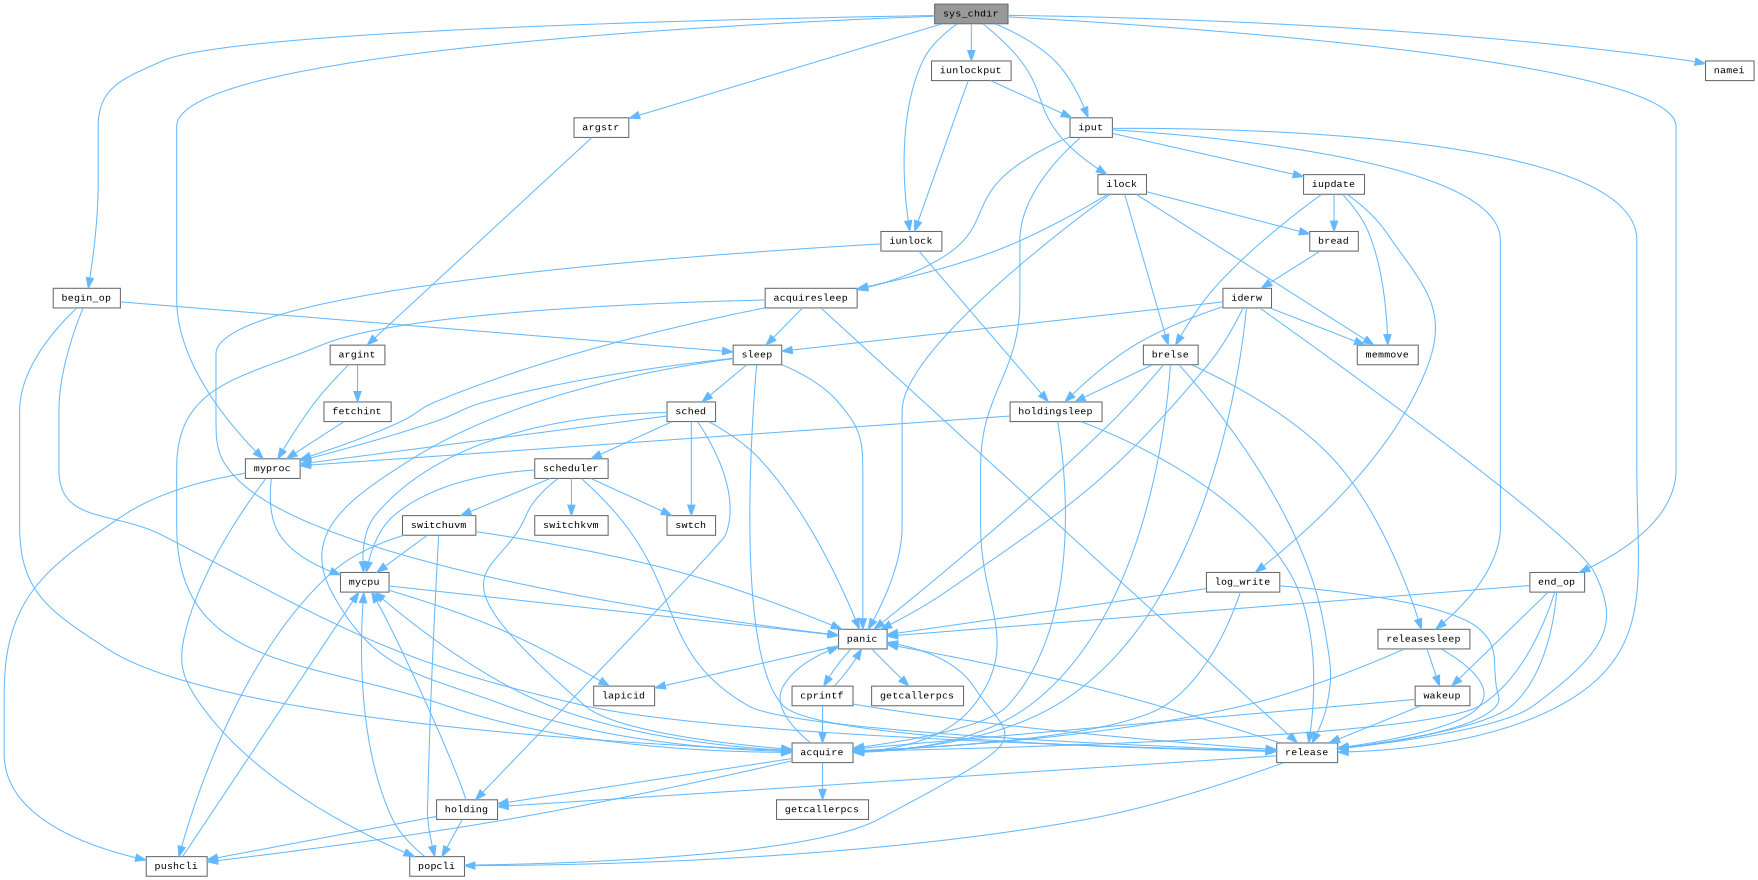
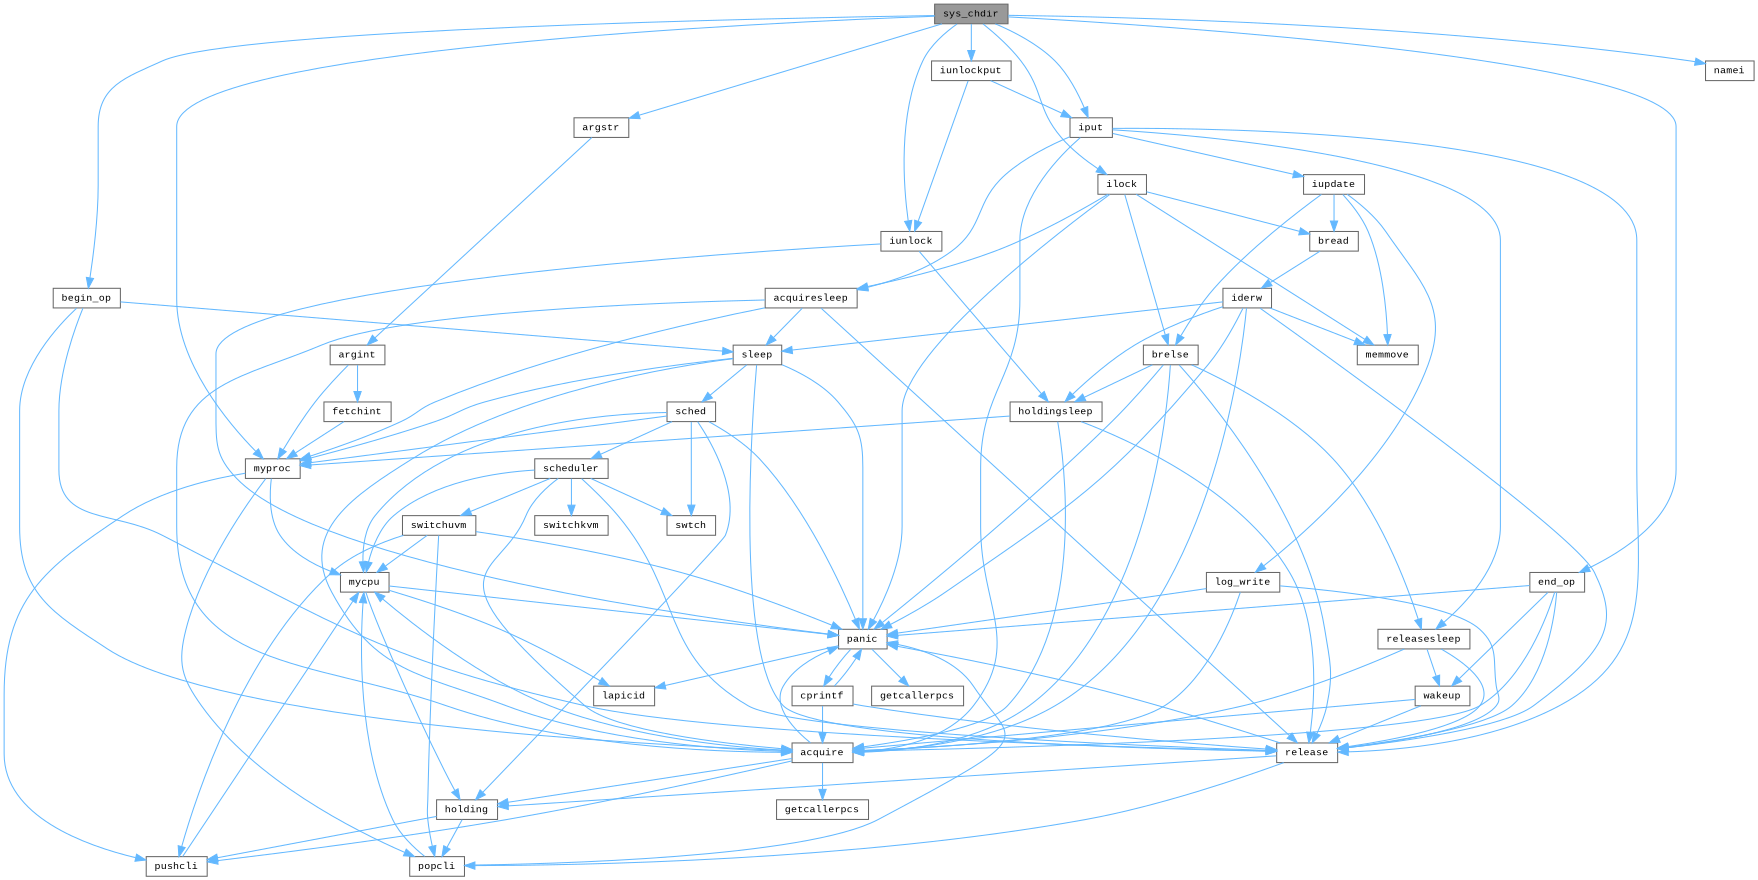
edge "holding" -> "mycpu": reversed
